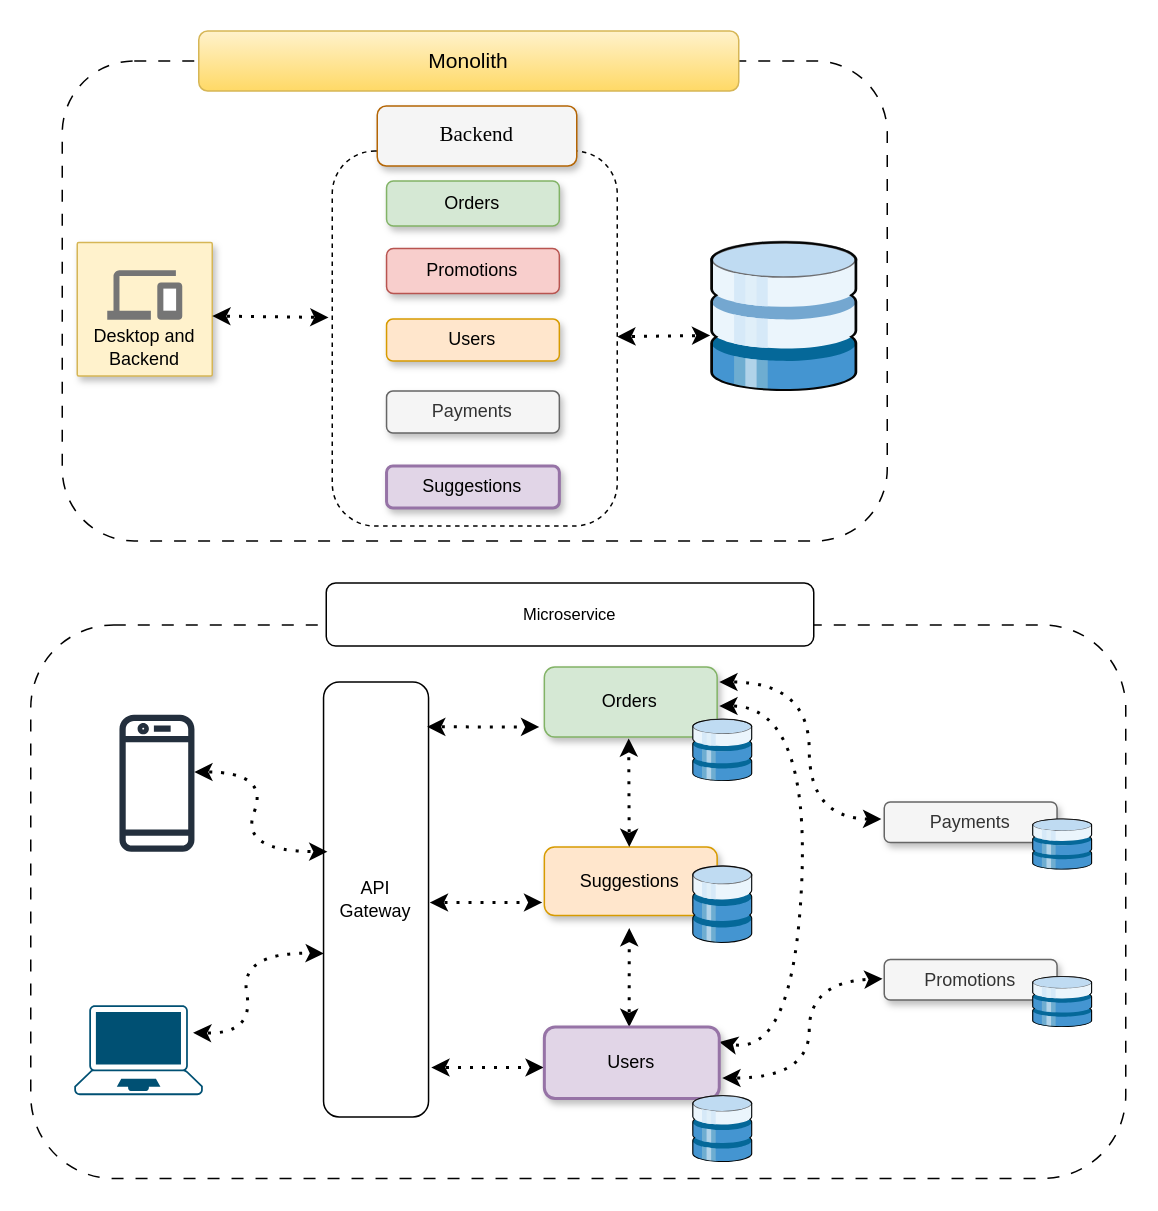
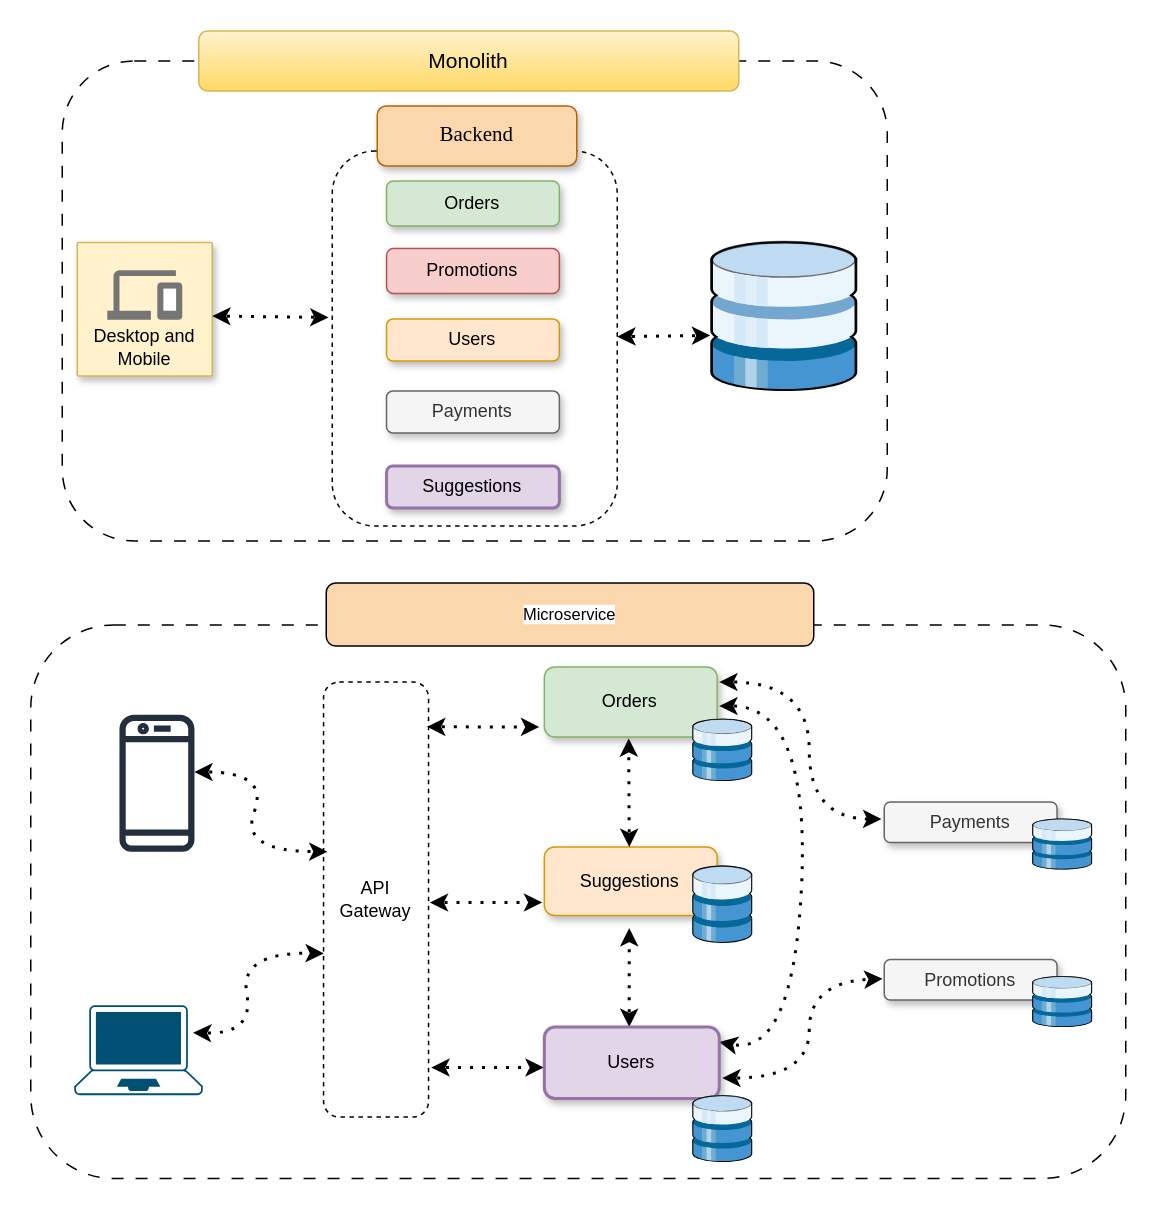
node "Backend": fillcolor #f5f5f5 -> #fad7ac
node "Desktop and Backend": label "Desktop and Backend" -> "Desktop and Mobile"
node "Microservice": fillcolor #ffffff -> #fad7ac
node "API Gateway": style solid -> dashed
